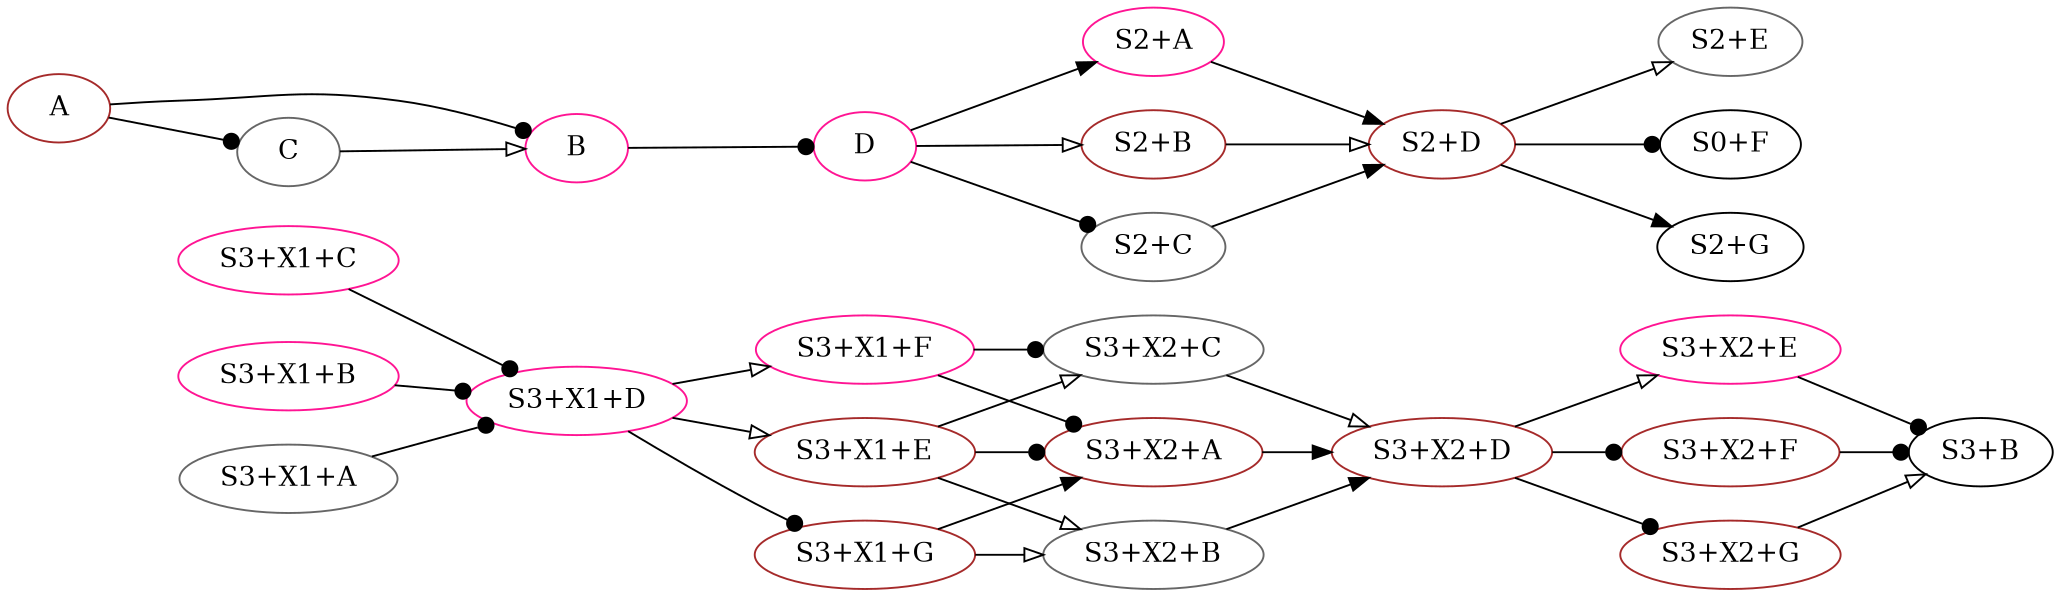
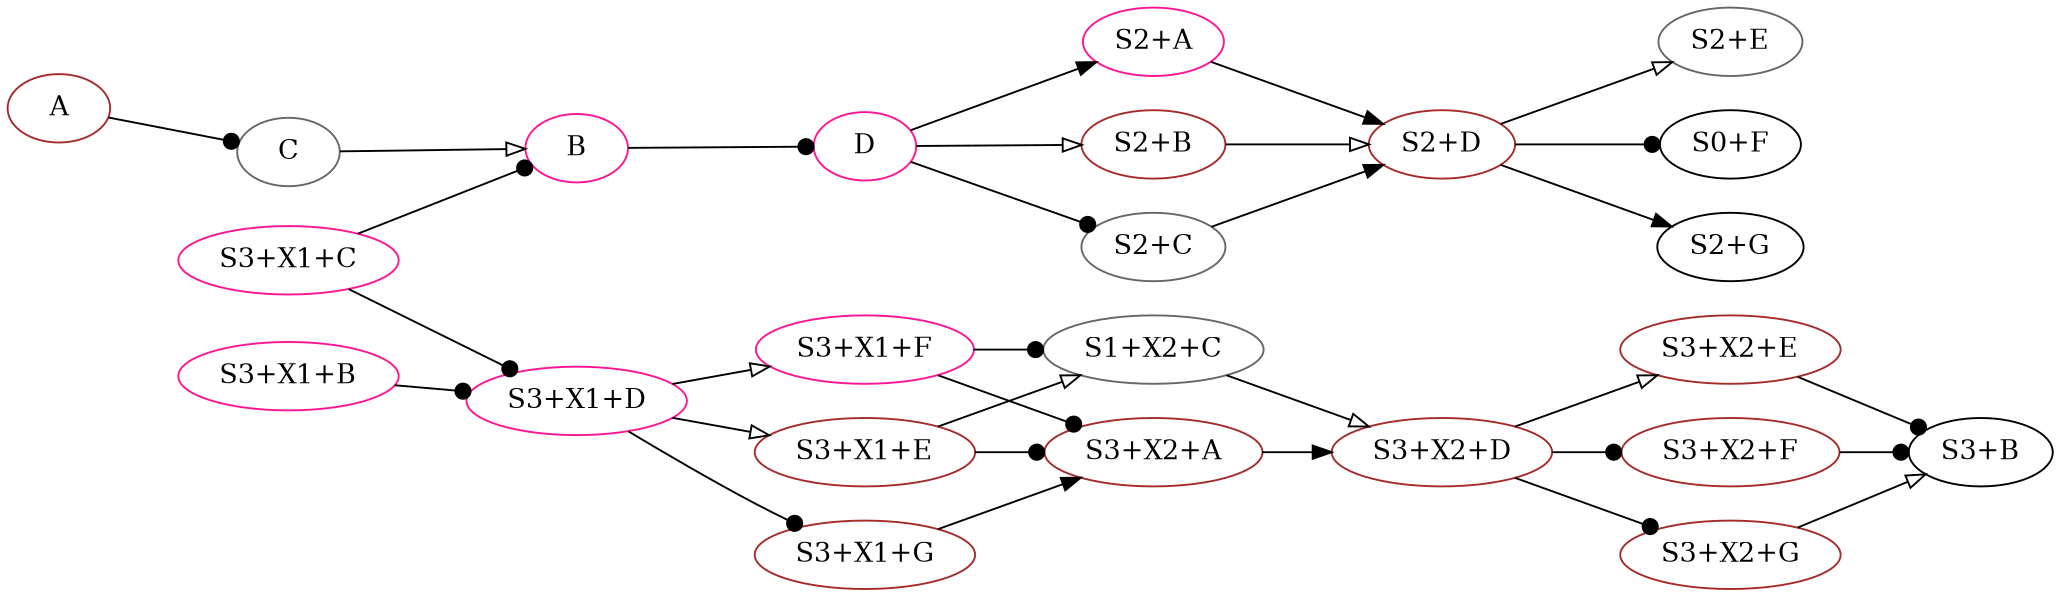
edge "A" -> "B": now "S3+X1+C" -> "B"
node "S3+X2+C": label "S3+X2+C" -> "S1+X2+C"
node "S3+X2+E": color deeppink -> brown
node "S3+X1+A": removed
node "S3+X2+B": removed
